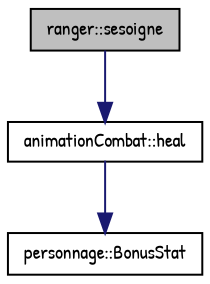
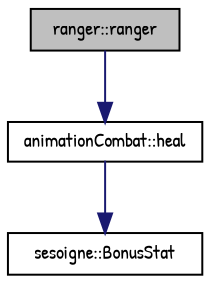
node "ranger::sesoigne": label "ranger::sesoigne" -> "ranger::ranger"
node "personnage::BonusStat": label "personnage::BonusStat" -> "sesoigne::BonusStat"
